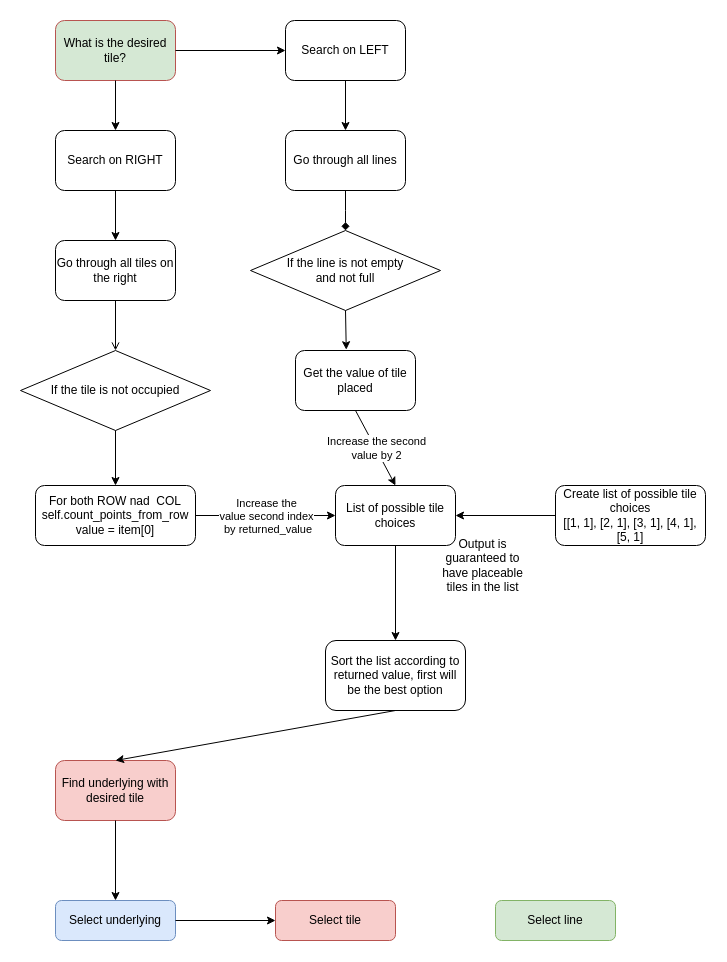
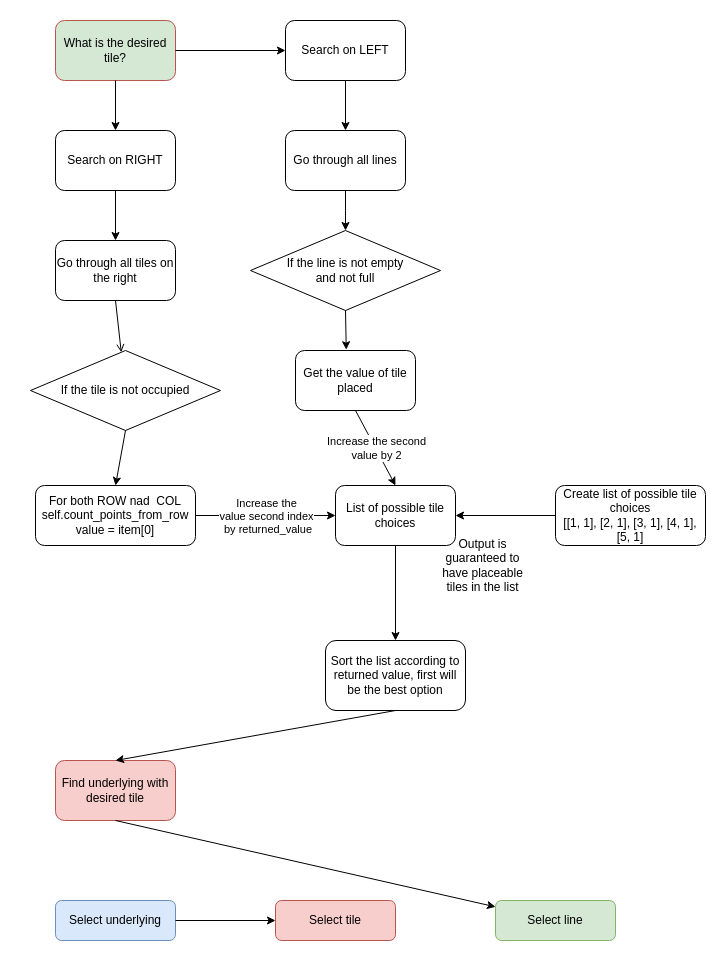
edge "Go through all lines" -> "If the line is not empty and not full": arrowhead diamond -> classic
node "If the tile is not occupied": moved (116, 391) -> (126, 391)
edge "Find underlying with desired tile" -> "Select underlying": now "Find underlying with desired tile" -> "Select line"
